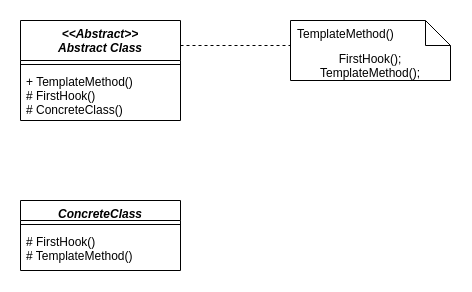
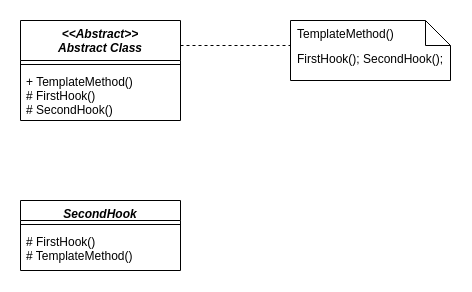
node "FirstHook(); TemplateMethod();": label "FirstHook(); TemplateMethod();" -> "FirstHook(); SecondHook();"
node "+ TemplateMethod() # FirstHook() # ConcreteClass()": label "+ TemplateMethod() # FirstHook() # ConcreteClass()" -> "+ TemplateMethod() # FirstHook() # SecondHook()"
node "ConcreteClass": label "ConcreteClass" -> "SecondHook"
